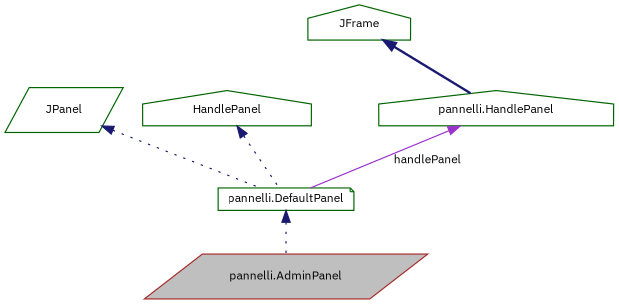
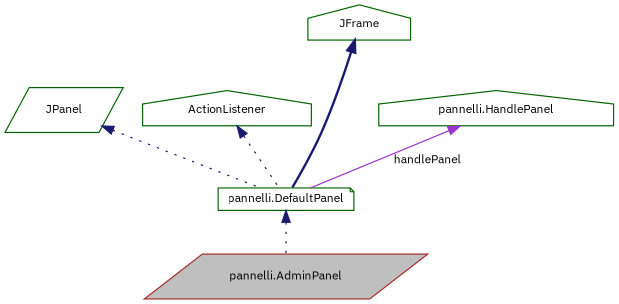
edge "pannelli.HandlePanel" -> "JFrame": now "pannelli.DefaultPanel" -> "JFrame"
node "HandlePanel": label "HandlePanel" -> "ActionListener"
